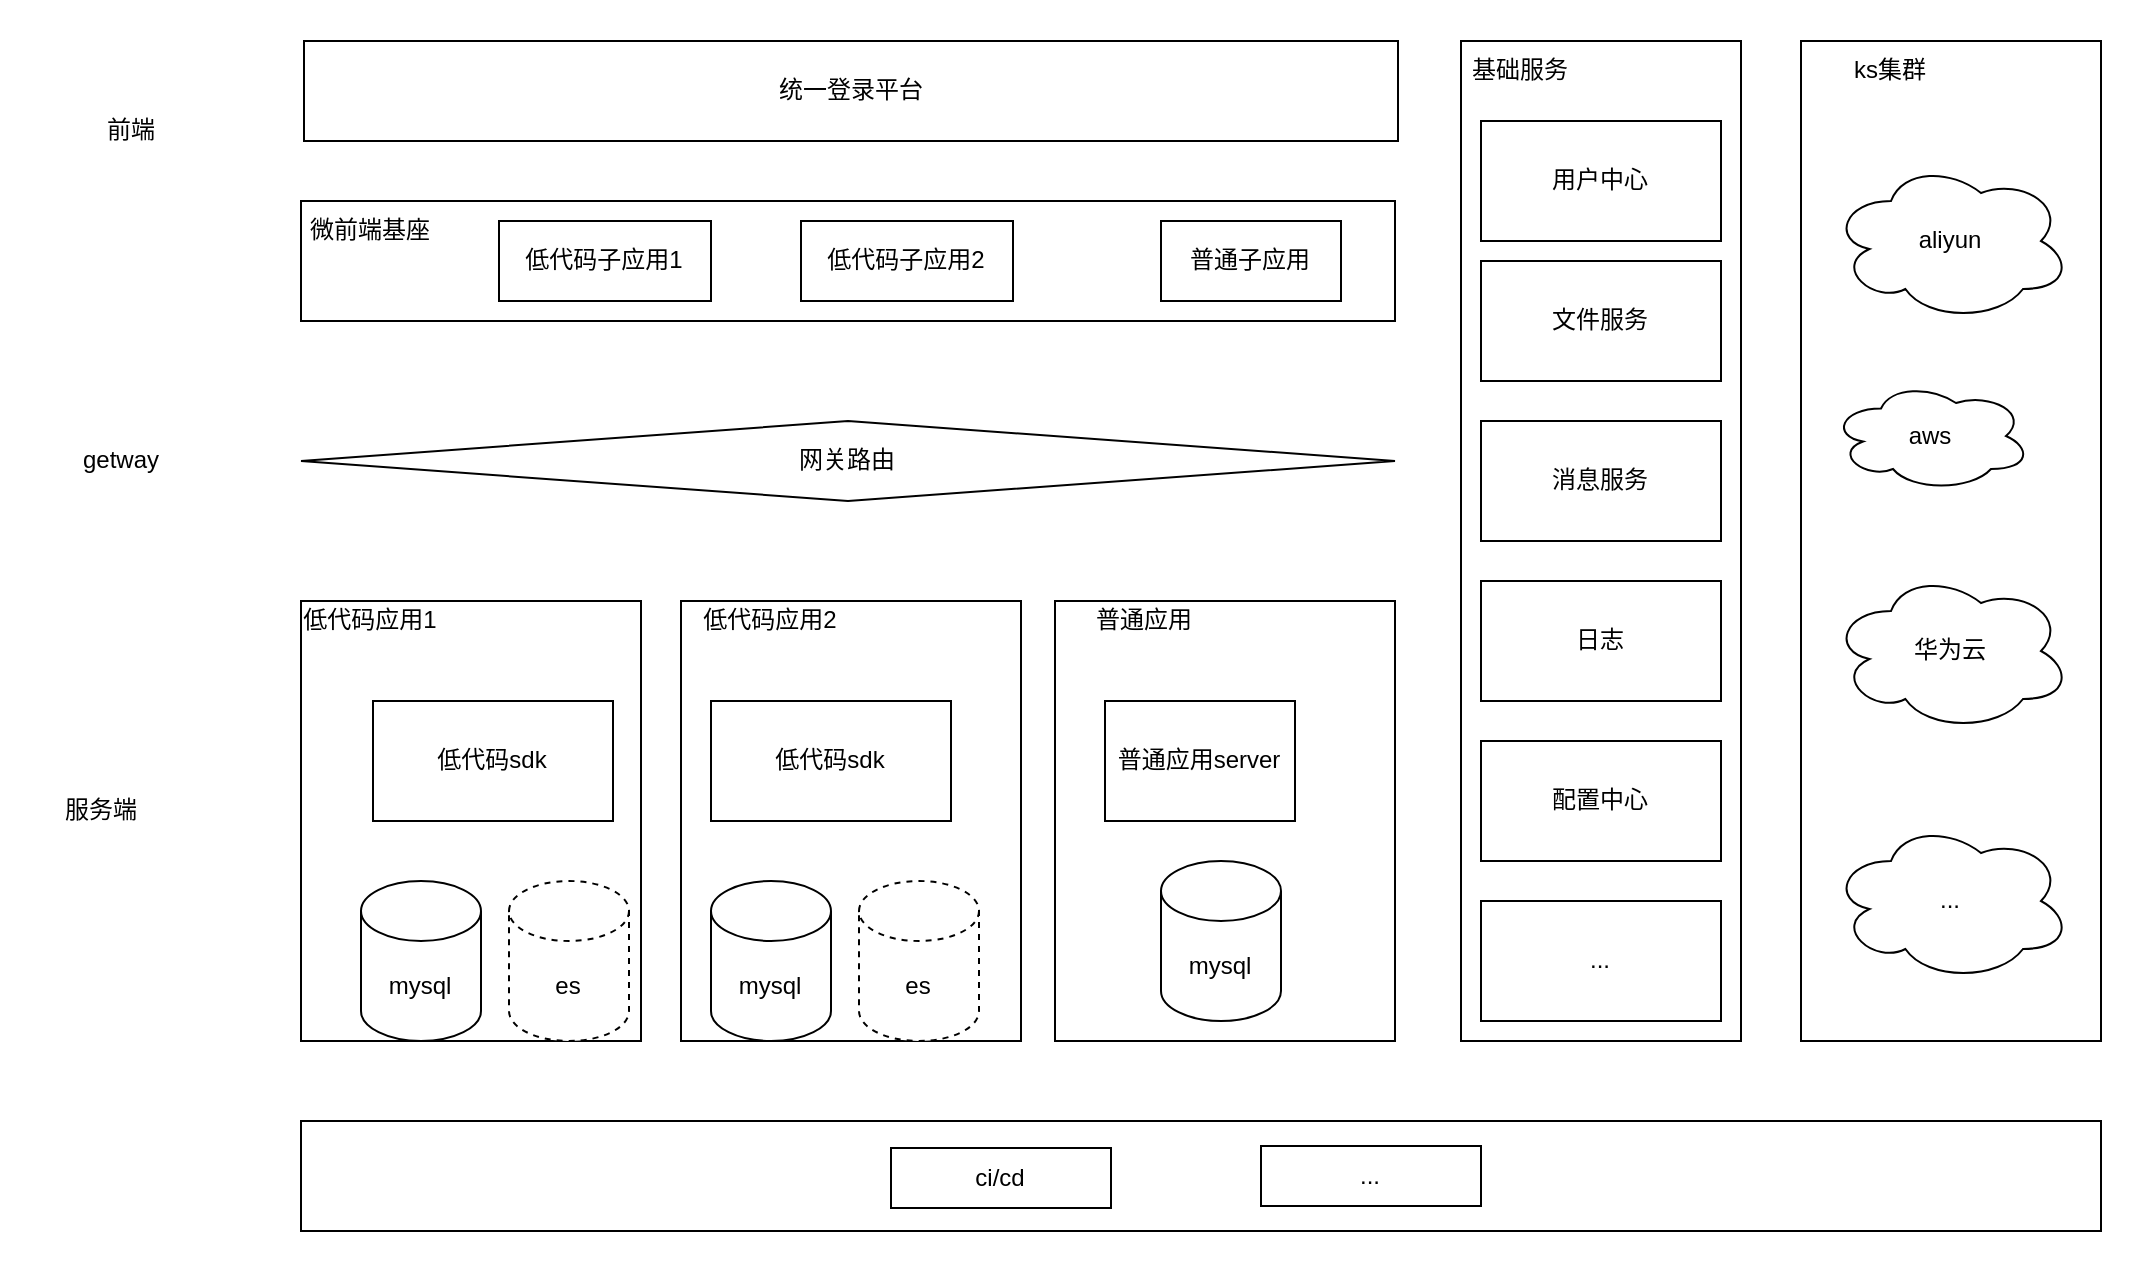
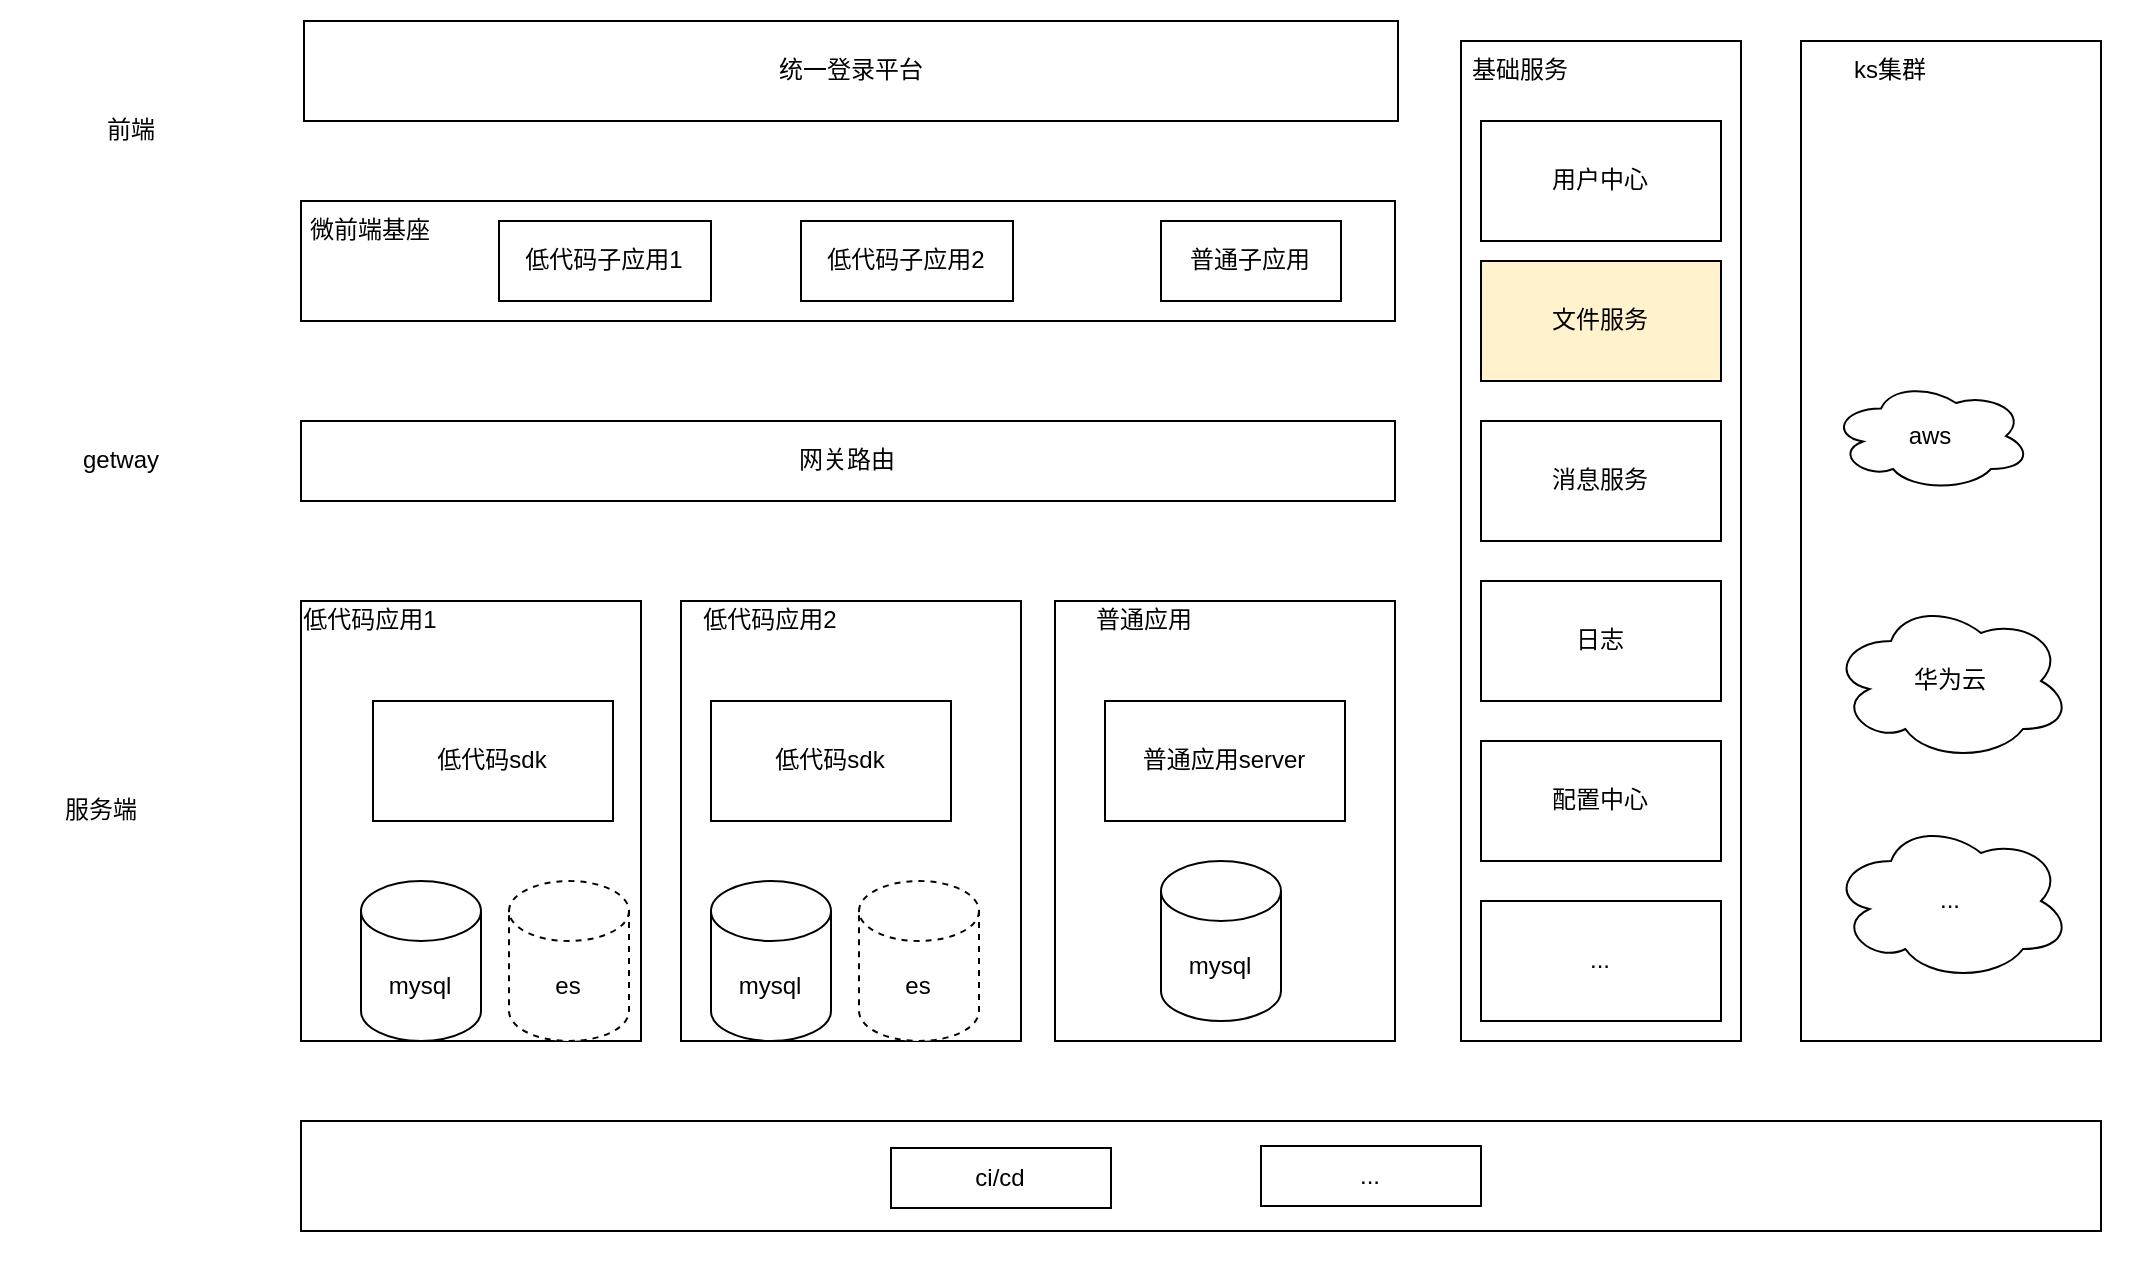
node "统一登录平台": moved (851, 91) -> (851, 71)
node "aliyun": removed
node "文件服务": fillcolor #ffffff -> #fff2cc
node "网关路由": shape diamond -> rectangle
node "华为云": moved (1951, 651) -> (1951, 681)
node "普通应用server": size 190x120 -> 240x120
